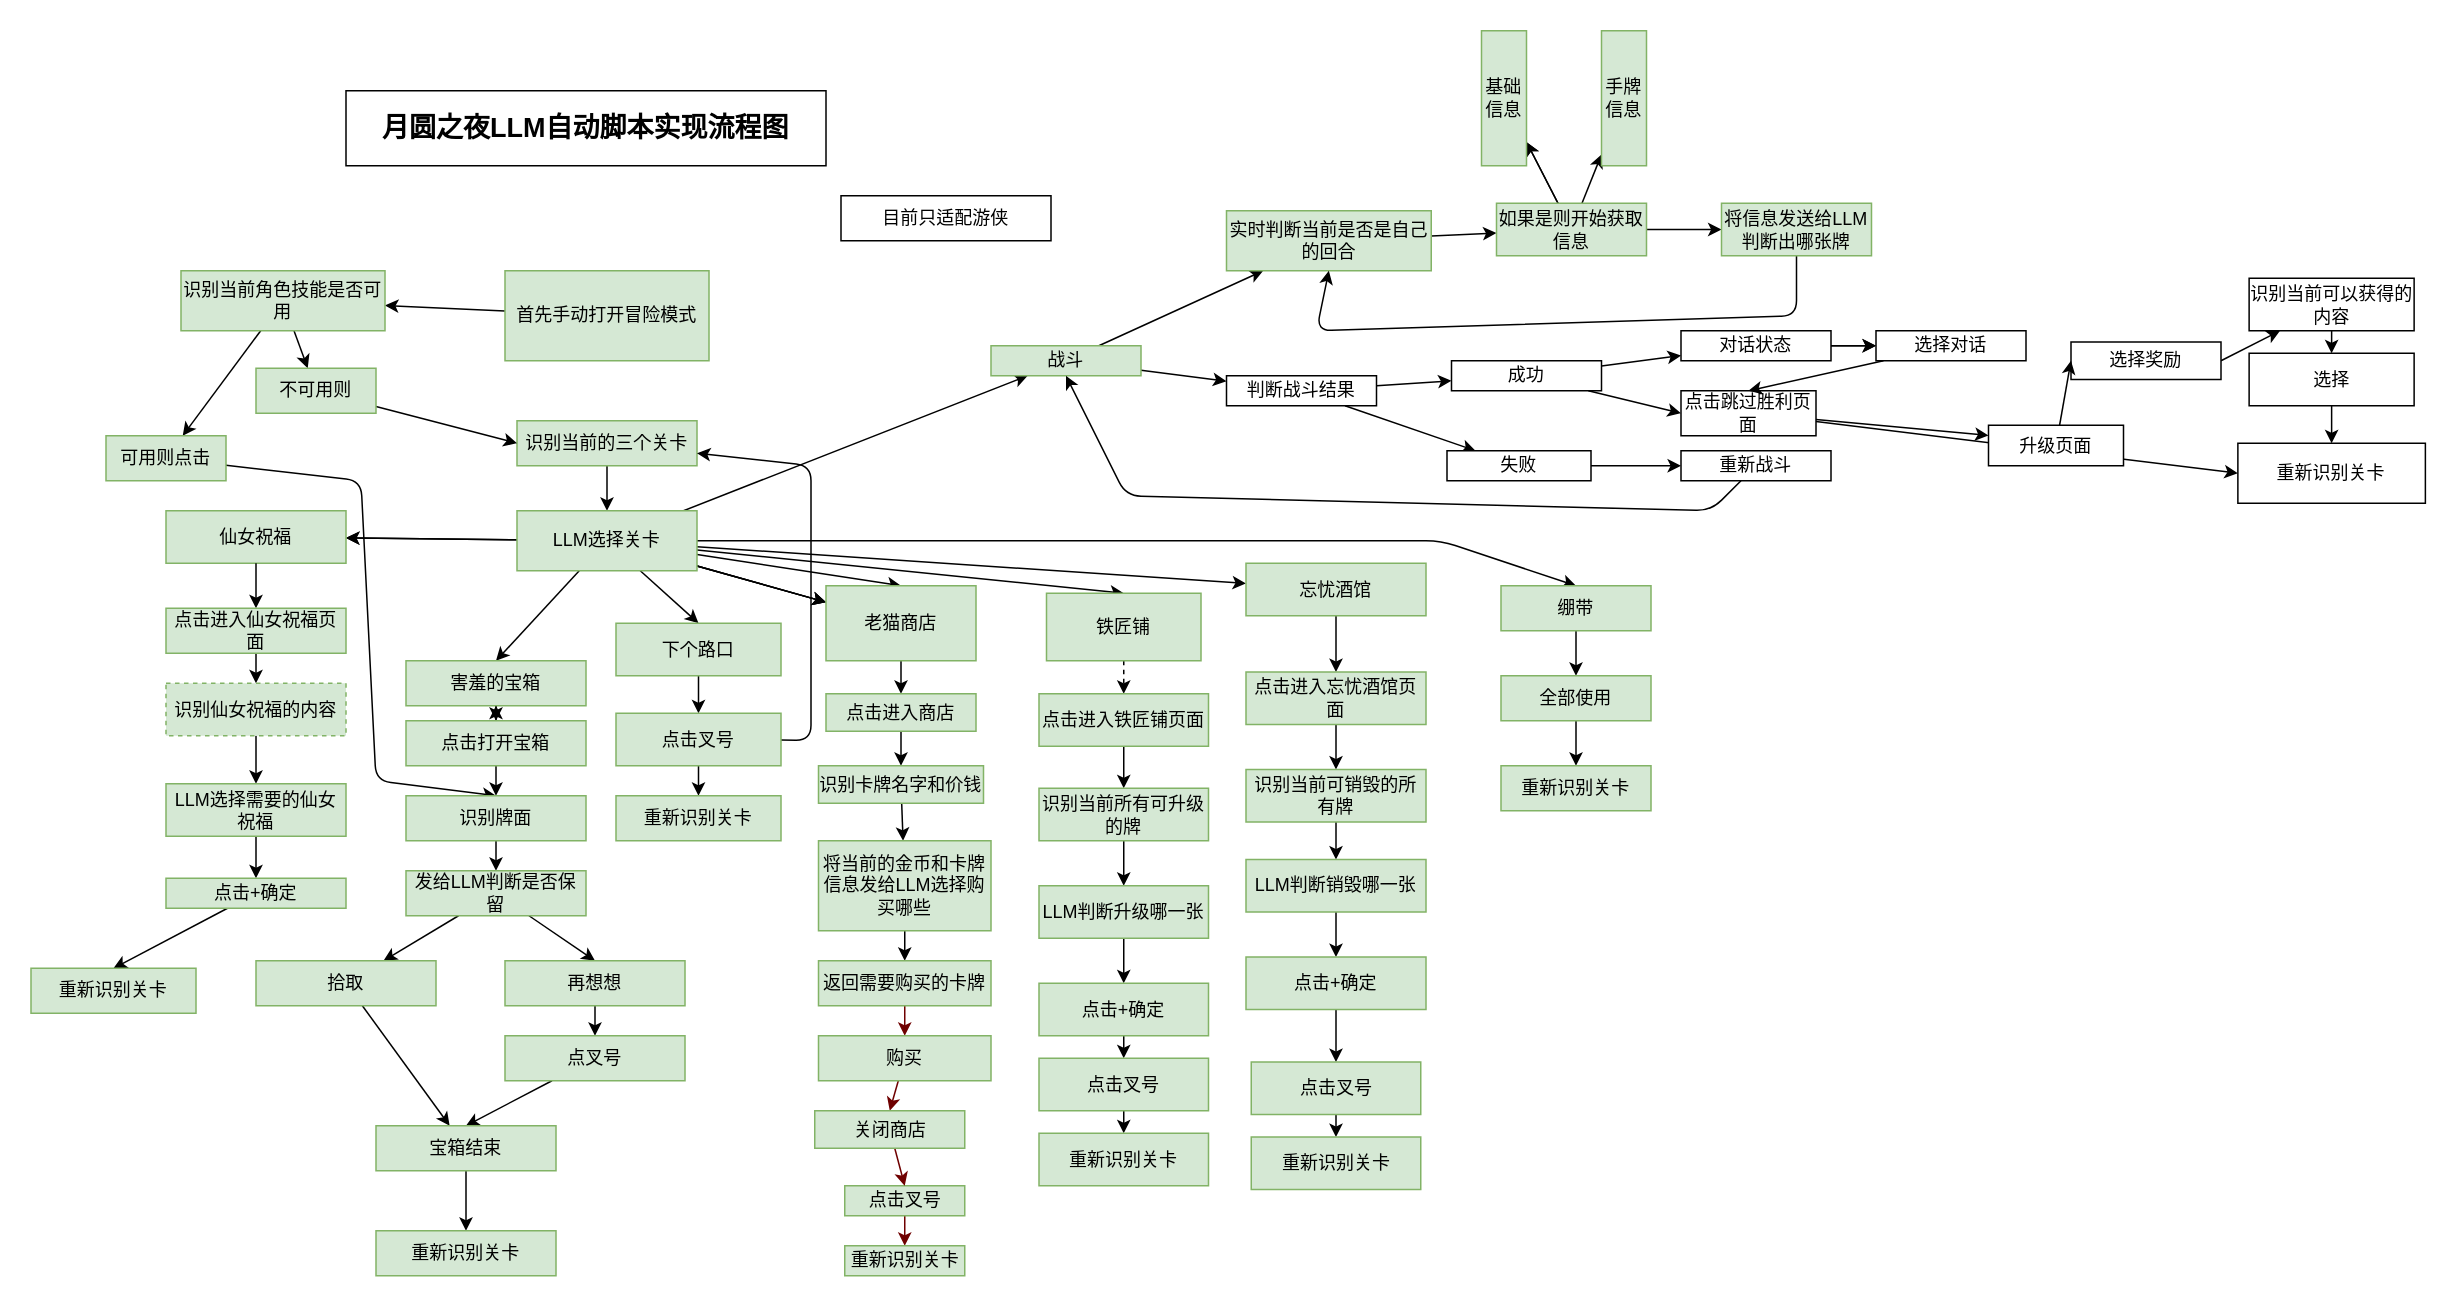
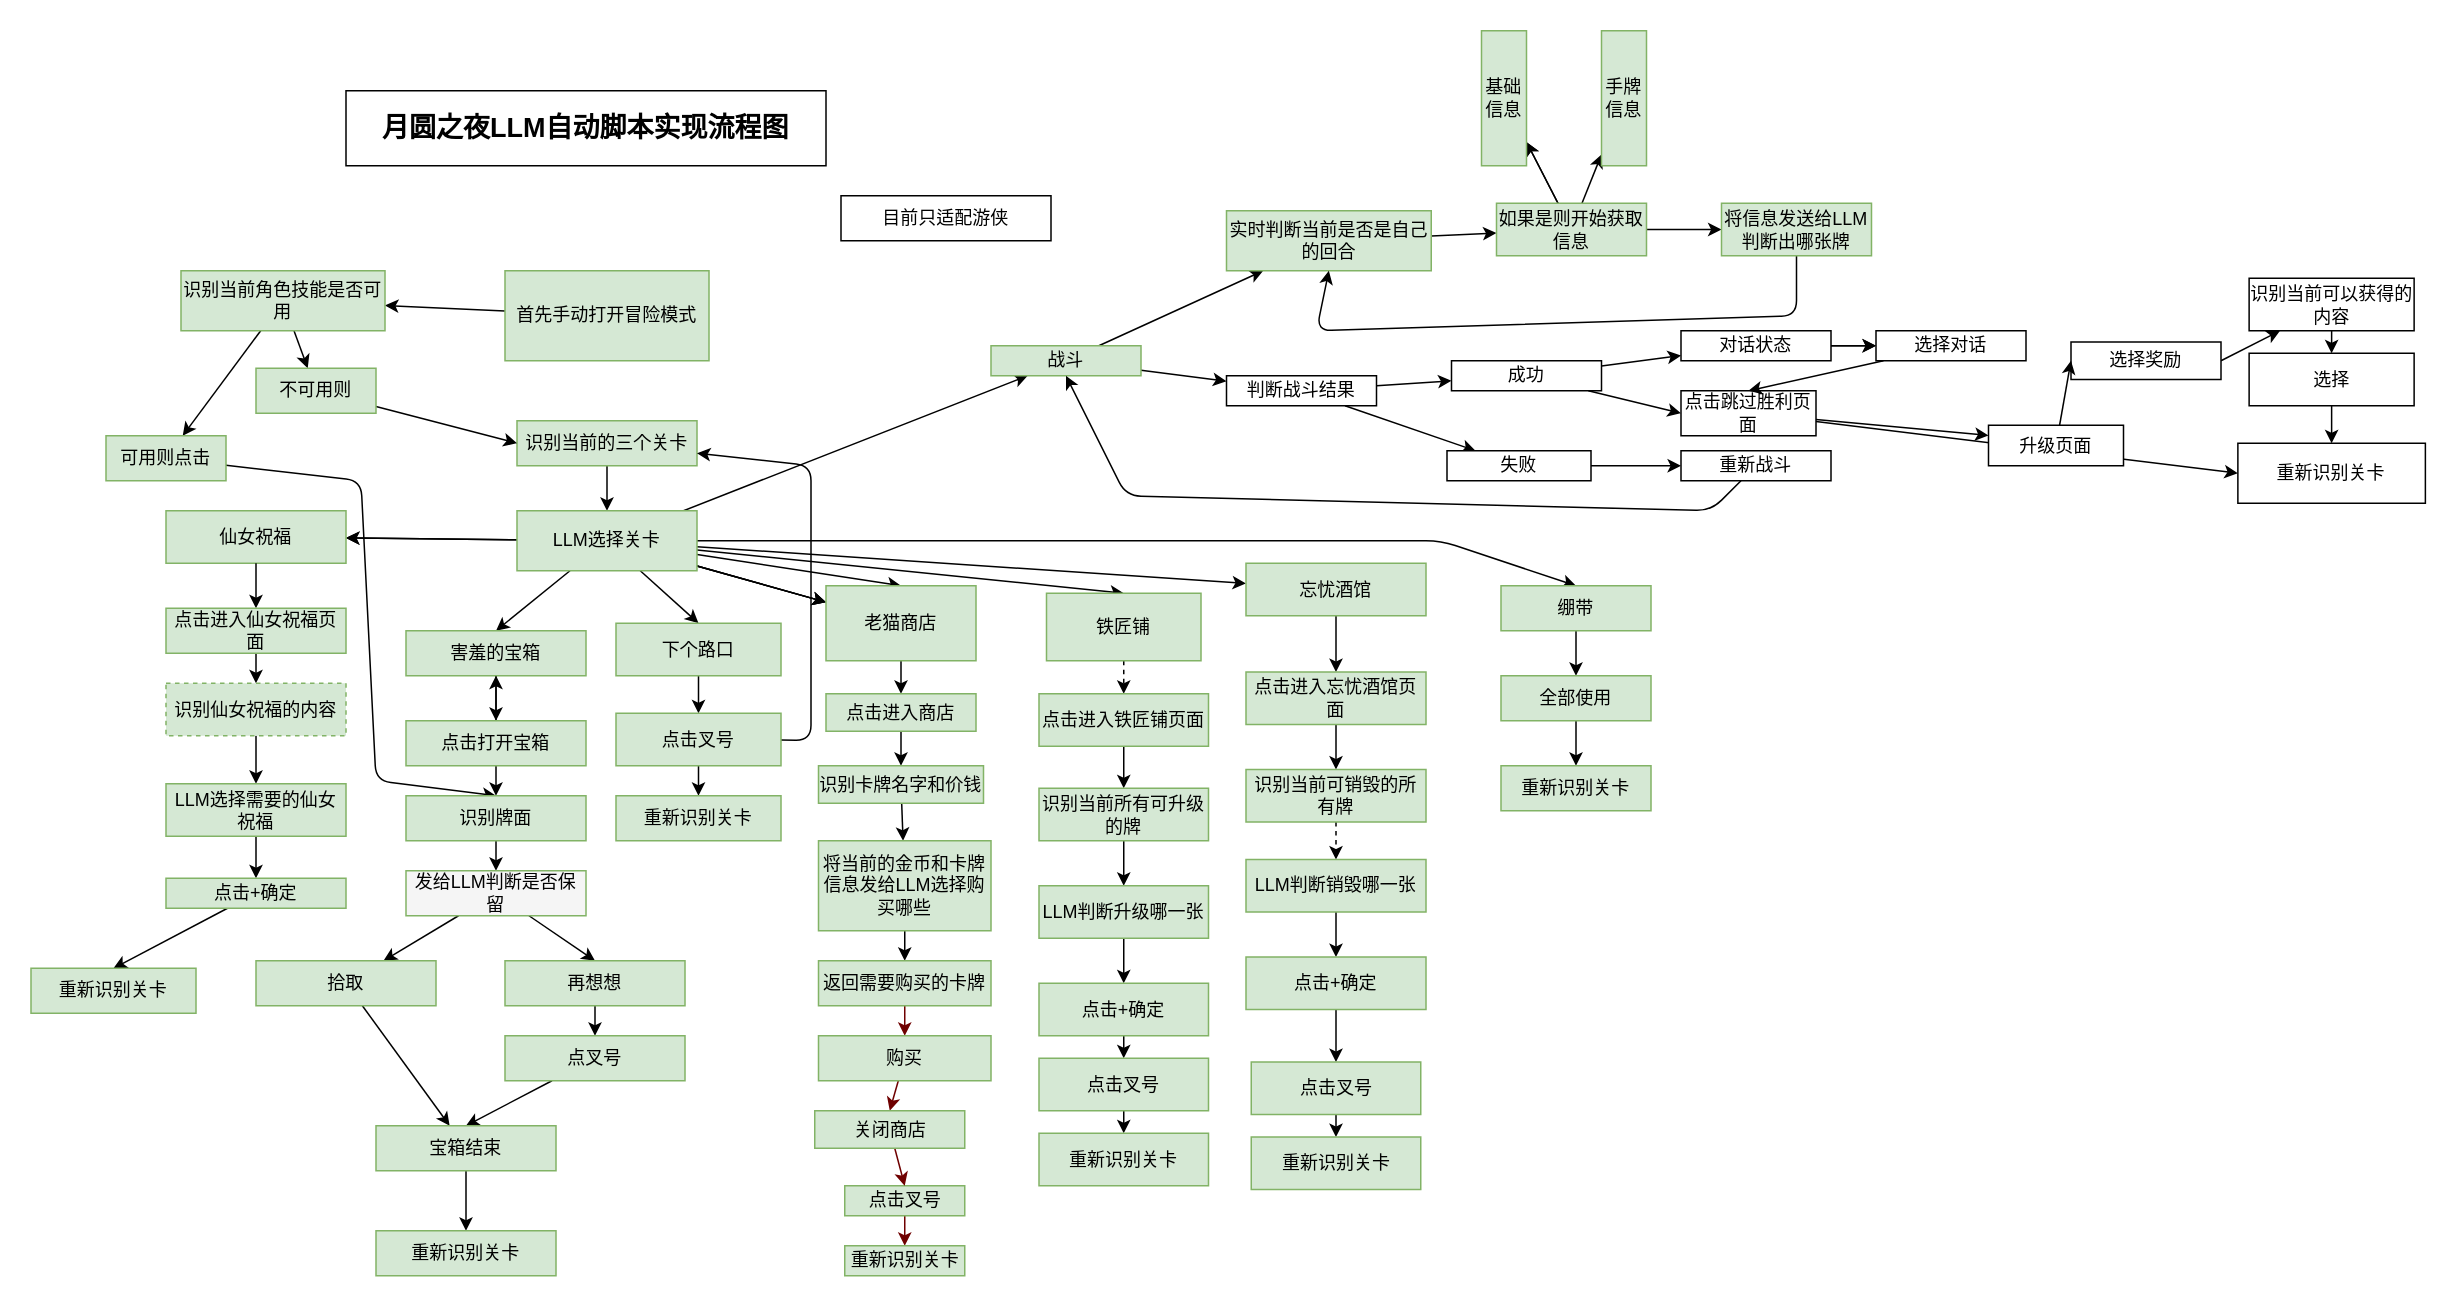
node "害羞的宝箱": moved (496, 683) -> (496, 653)
edge "识别当前可销毁的所有牌" -> "LLM判断销毁哪一张": style solid -> dashed
node "发给LLM判断是否保留": fillcolor #d5e8d4 -> #f5f5f5
